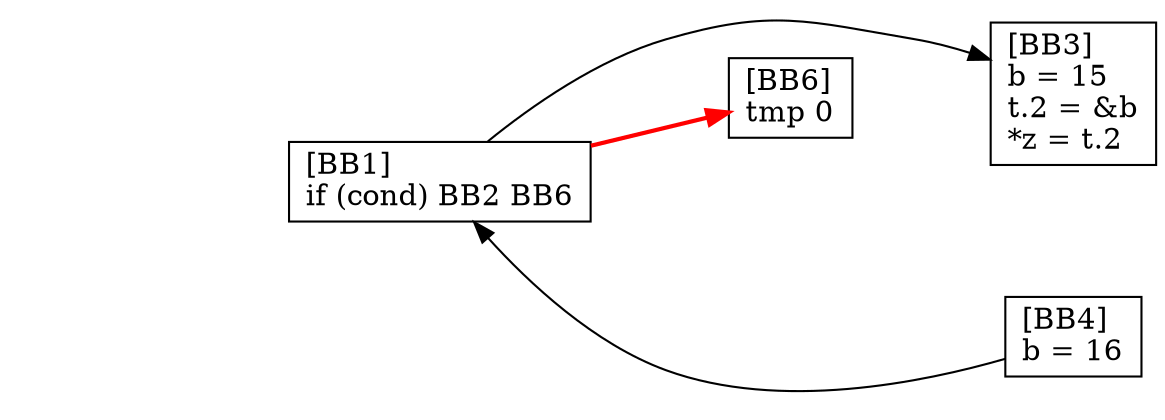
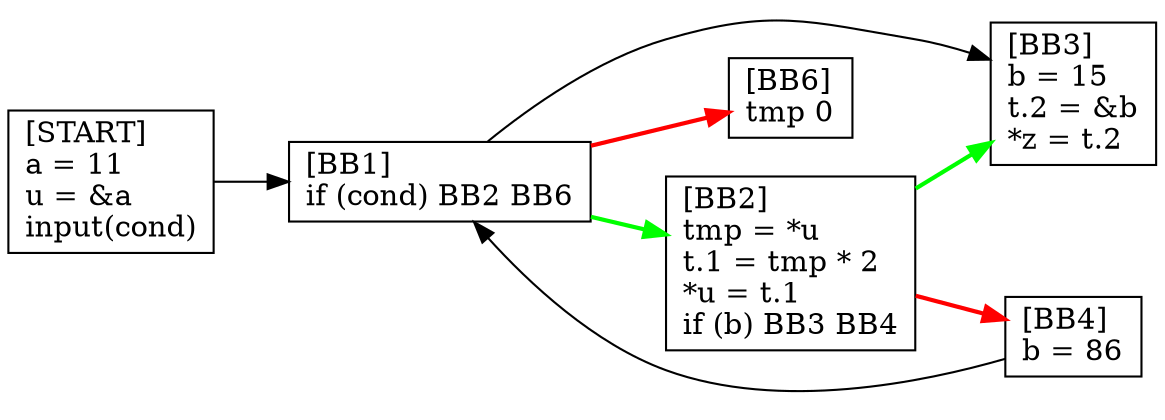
node "[START] a = 11 u = &a input(cond)": added
node "[BB2] tmp = *u t.1 = tmp * 2 *u = t.1 if (b) BB3 BB4": added
node "[BB4] b = 16": label "[BB4] b = 16" -> "[BB4] b = 86"
